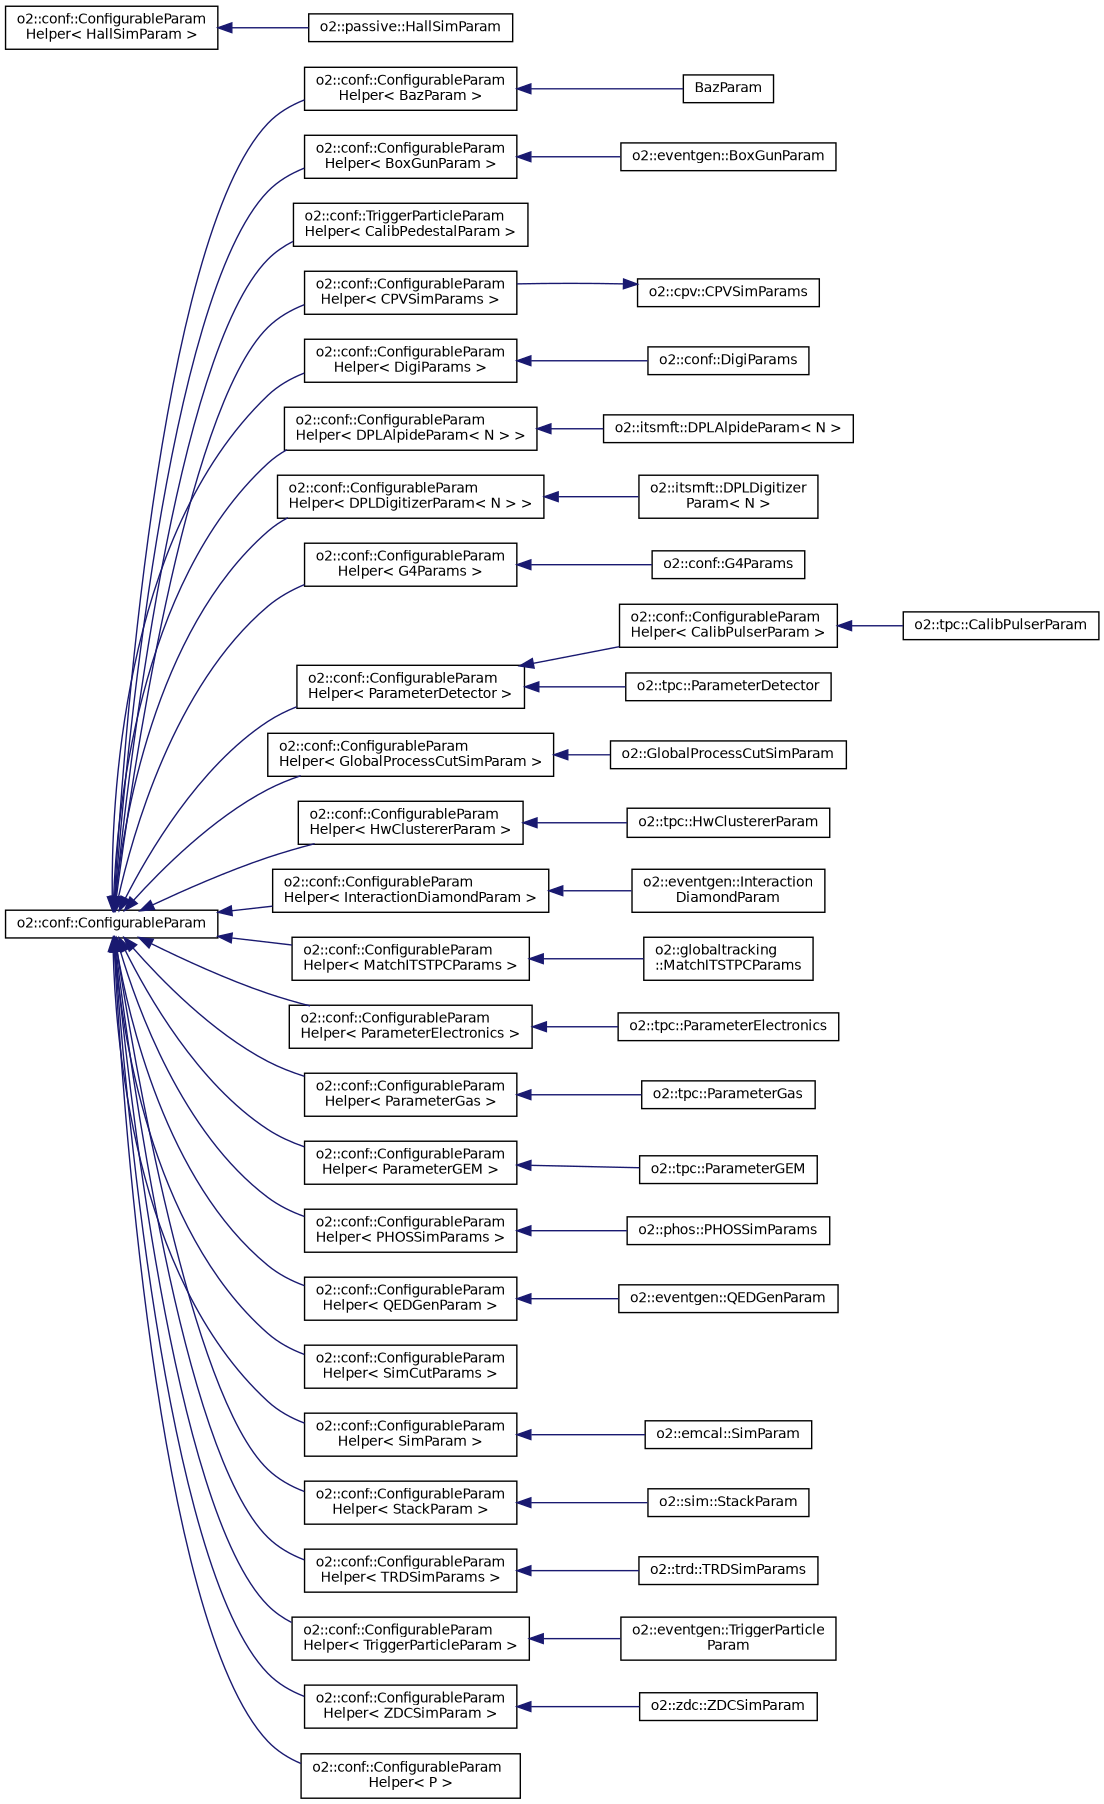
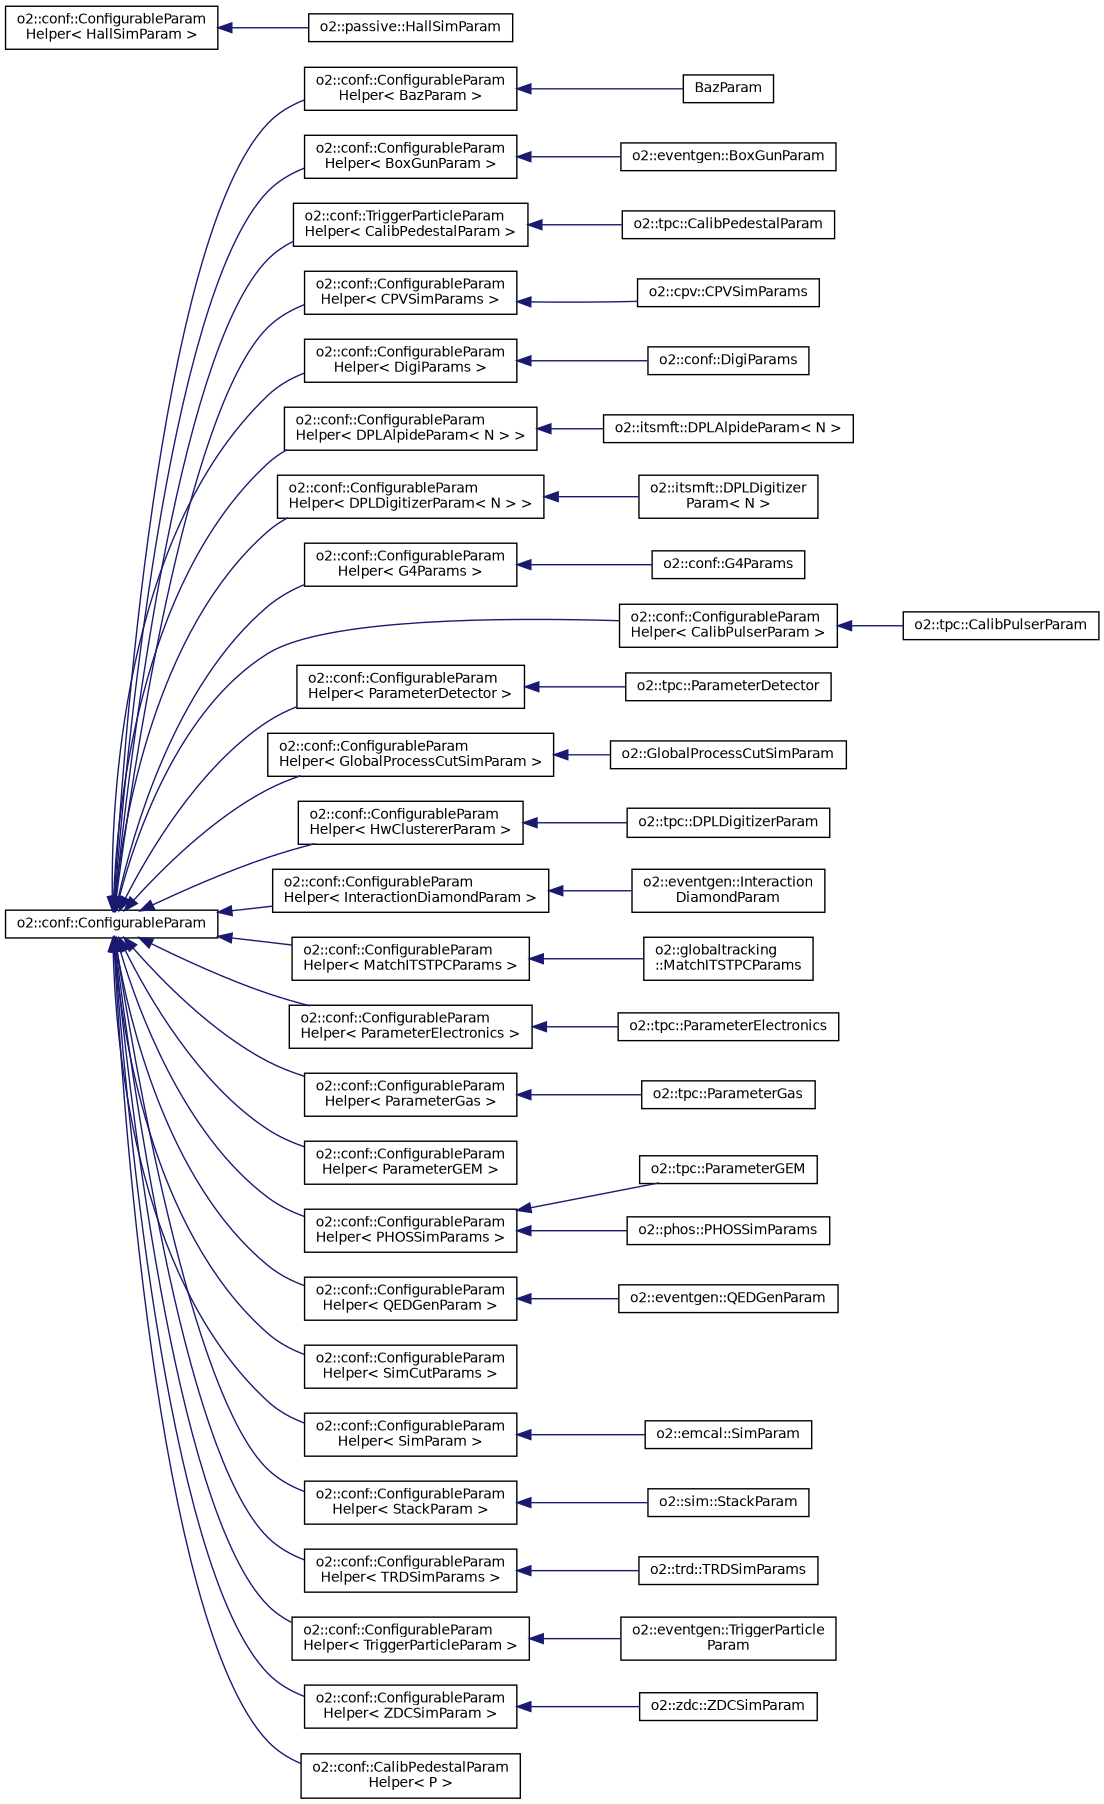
node "o2::tpc::CalibPedestalParam": added
edge "o2::conf::ConfigurableParam Helper< CPVSimParams >" -> "o2::cpv::CPVSimParams": reversed
edge "o2::conf::ConfigurableParam Helper< CalibPulserParam >" -> "o2::conf::ConfigurableParam Helper< ParameterDetector >": now "o2::conf::ConfigurableParam Helper< CalibPulserParam >" -> "o2::conf::ConfigurableParam"
node "o2::tpc::HwClustererParam": label "o2::tpc::HwClustererParam" -> "o2::tpc::DPLDigitizerParam"
edge "o2::tpc::ParameterGEM" -> "o2::conf::ConfigurableParam Helper< ParameterGEM >": now "o2::tpc::ParameterGEM" -> "o2::conf::ConfigurableParam Helper< PHOSSimParams >"
node "o2::conf::ConfigurableParam Helper< P >": label "o2::conf::ConfigurableParam Helper< P >" -> "o2::conf::CalibPedestalParam Helper< P >"
